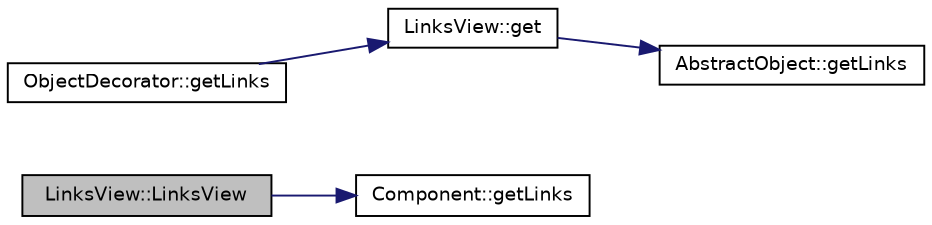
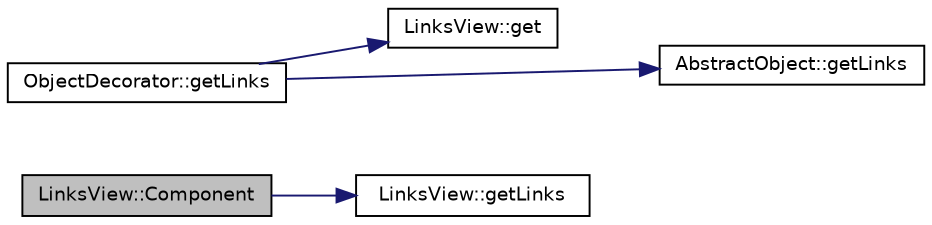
edge "LinksView::get" -> "AbstractObject::getLinks": now "ObjectDecorator::getLinks" -> "AbstractObject::getLinks"
node "LinksView::LinksView": label "LinksView::LinksView" -> "LinksView::Component"
node "Component::getLinks": label "Component::getLinks" -> "LinksView::getLinks"
